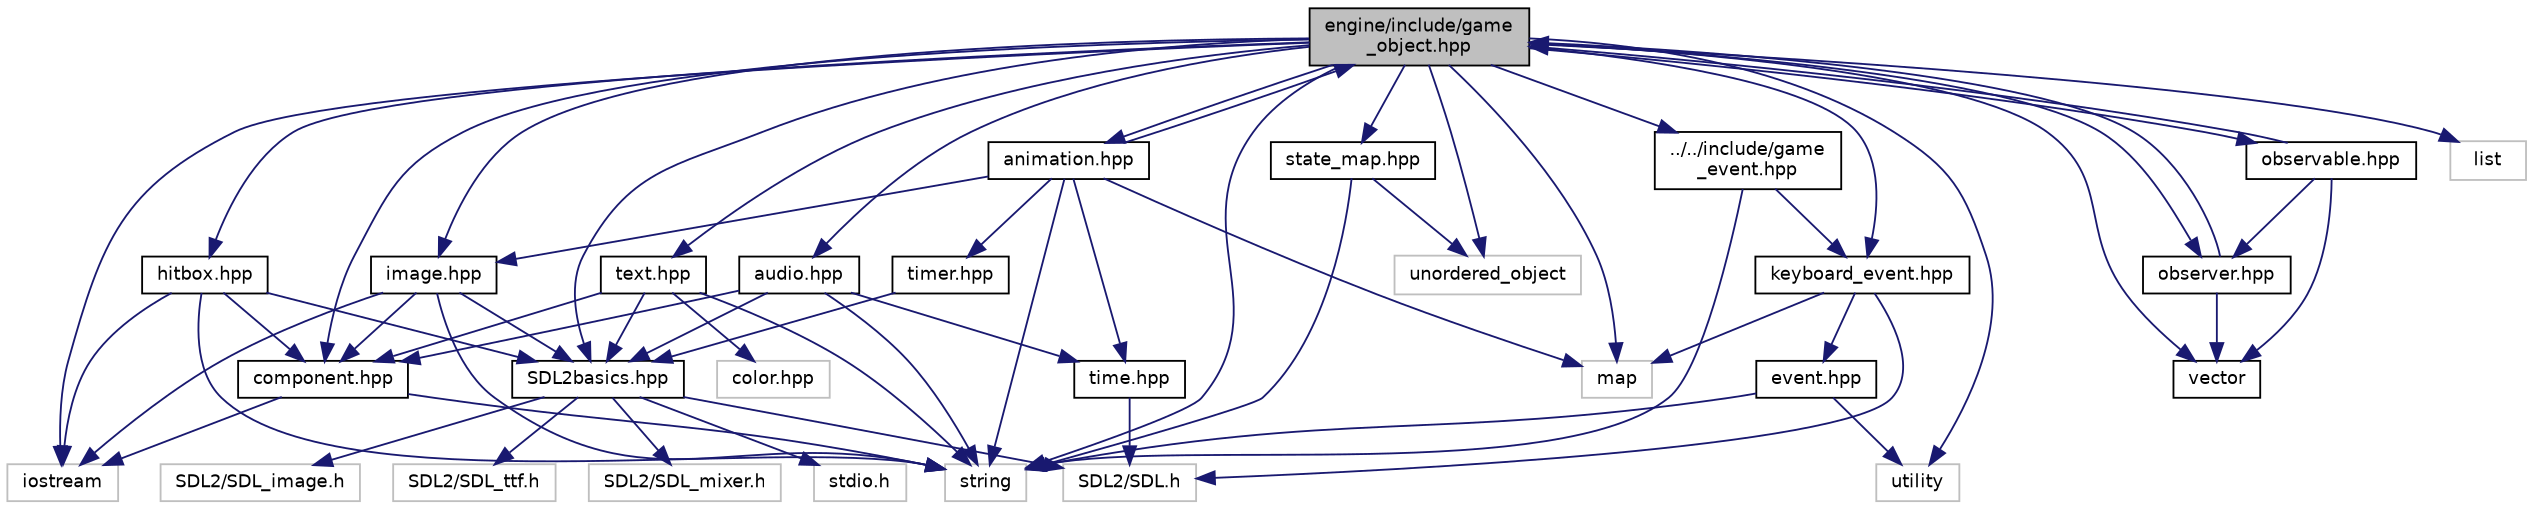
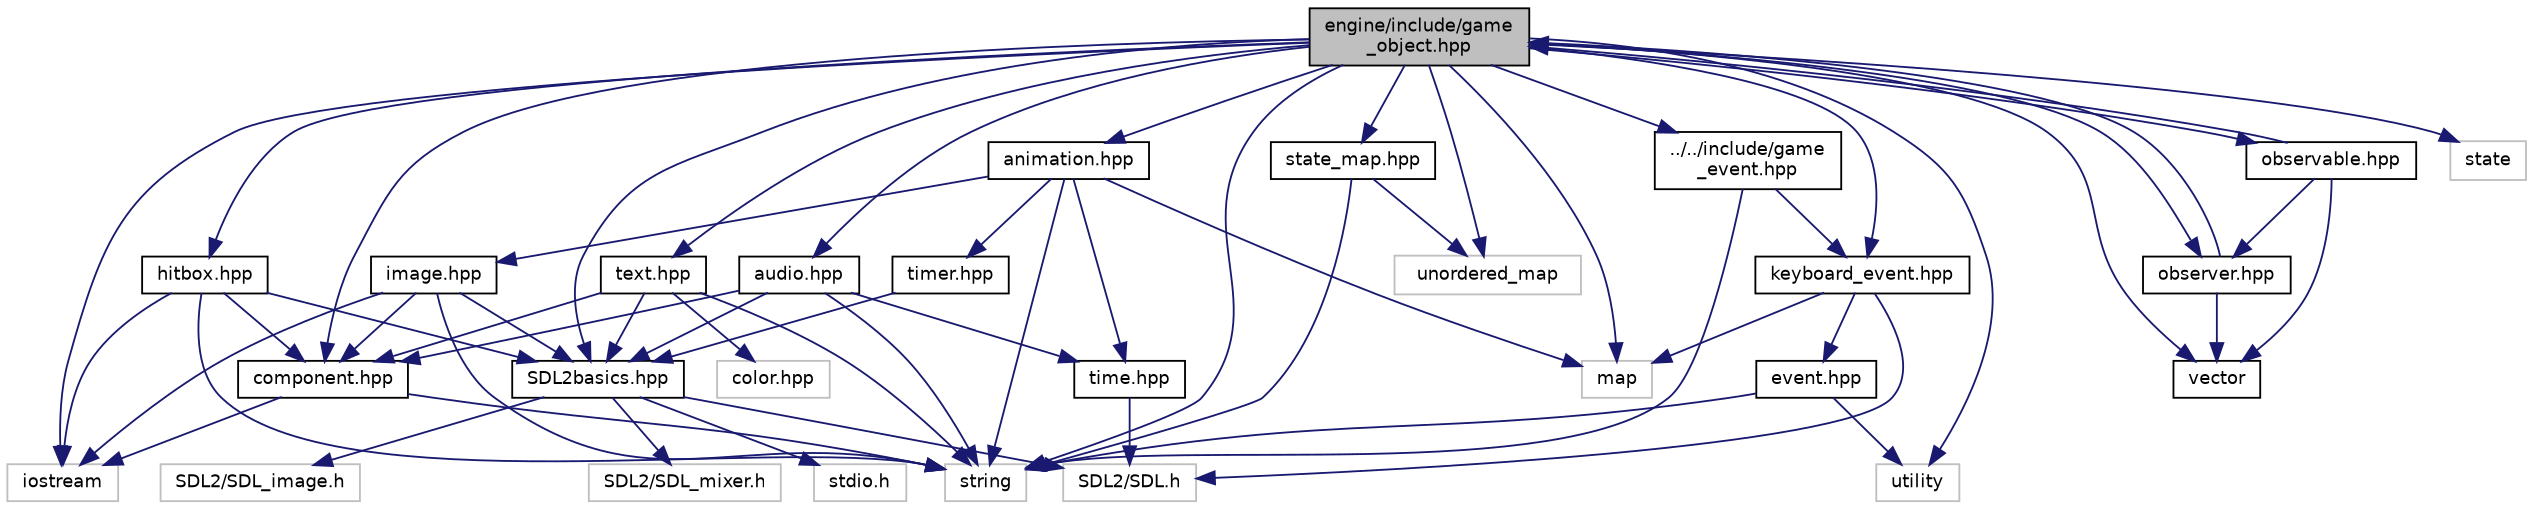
edge "engine/include/game _object.hpp" -> "image.hpp": removed
edge "animation.hpp" -> "engine/include/game _object.hpp": removed
node "list": label "list" -> "state"
node "unordered_object": label "unordered_object" -> "unordered_map"
node "SDL2/SDL_ttf.h": removed
